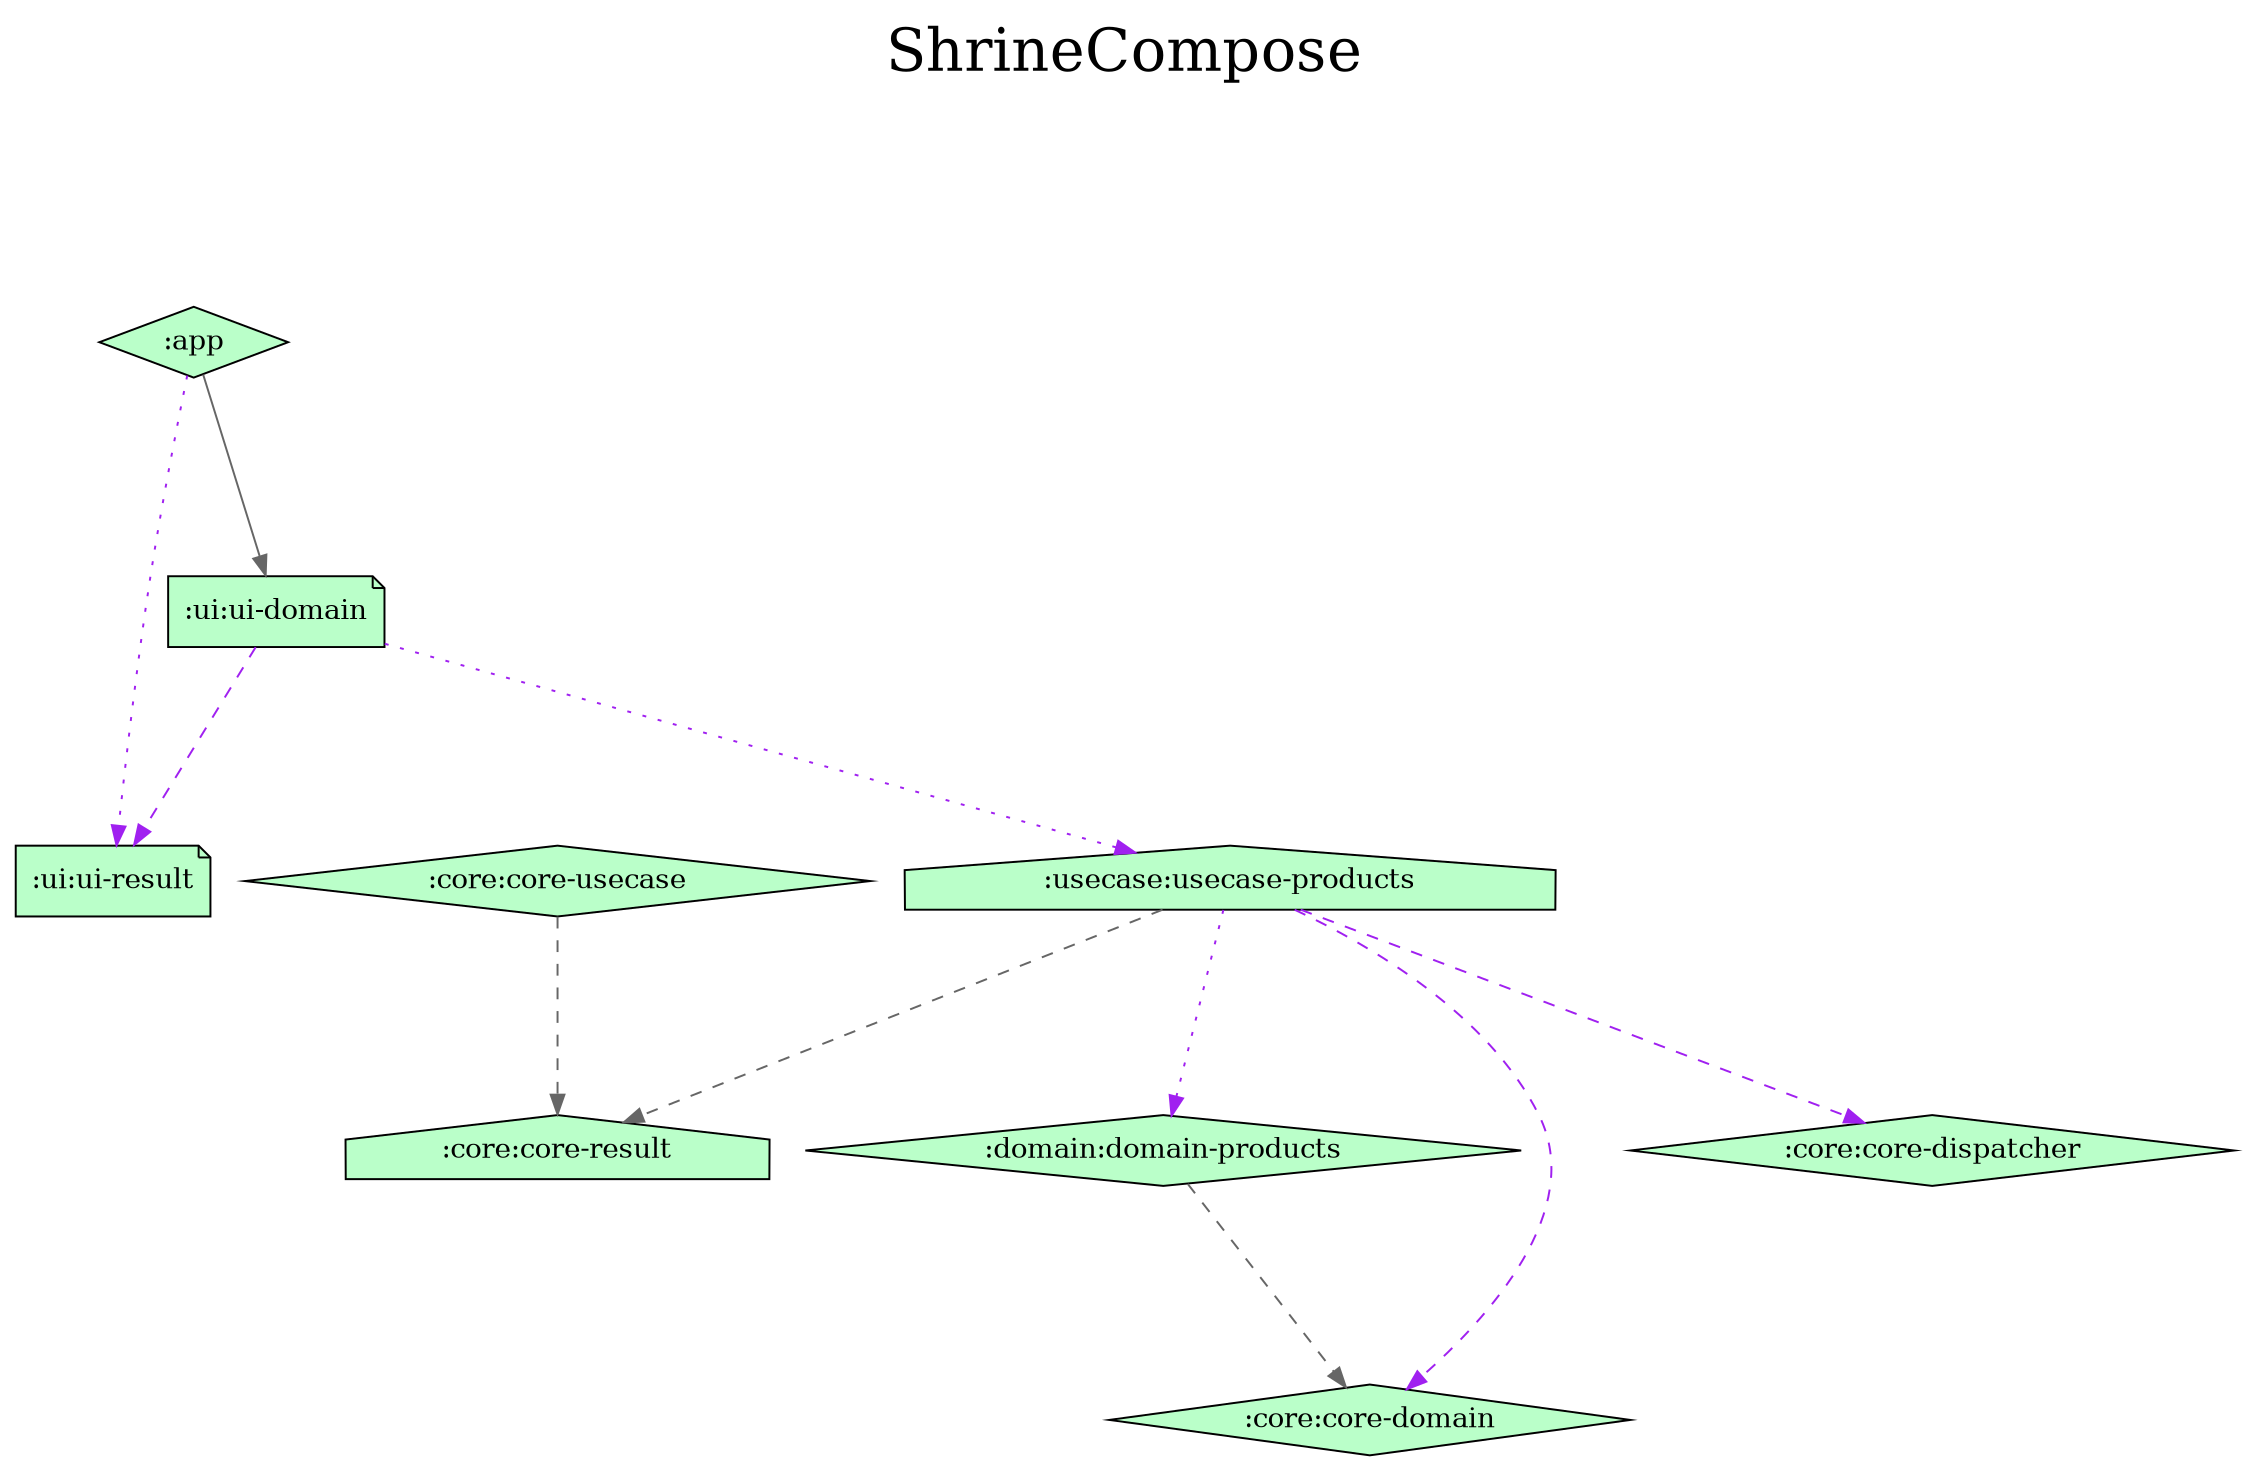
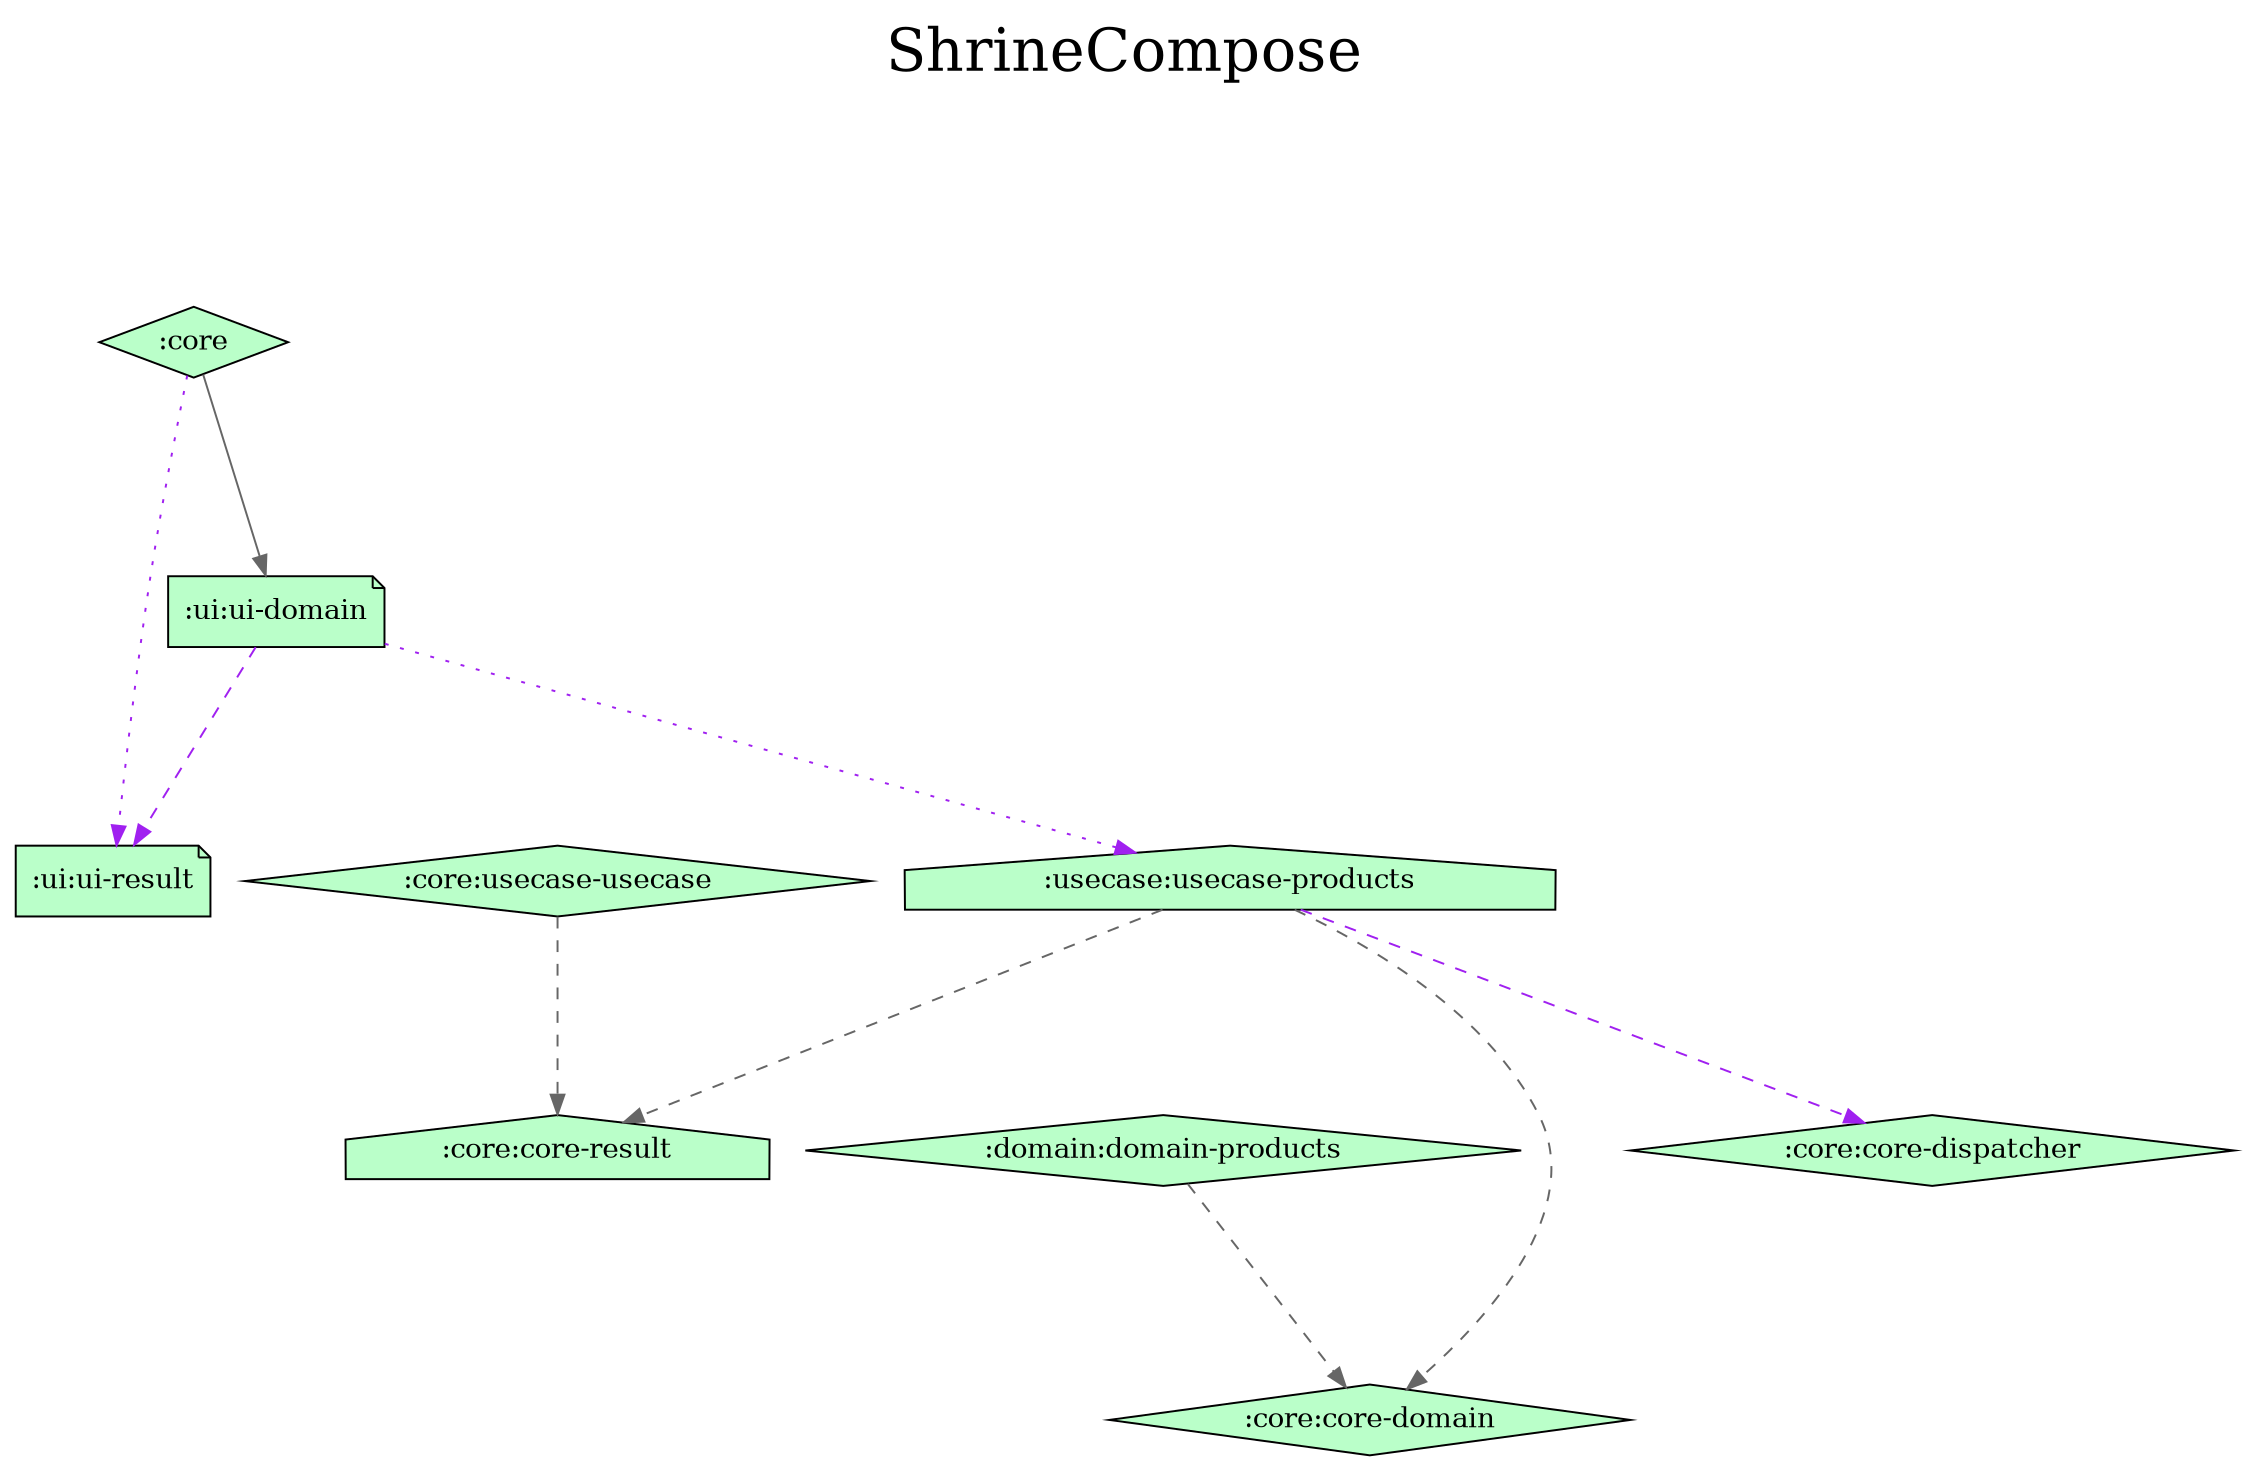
node ":app": label ":app" -> ":core"
node ":core:core-usecase": label ":core:core-usecase" -> ":core:usecase-usecase"
edge ":usecase:usecase-products" -> ":domain:domain-products": removed
edge ":usecase:usecase-products" -> ":core:core-domain": color purple -> gray40
